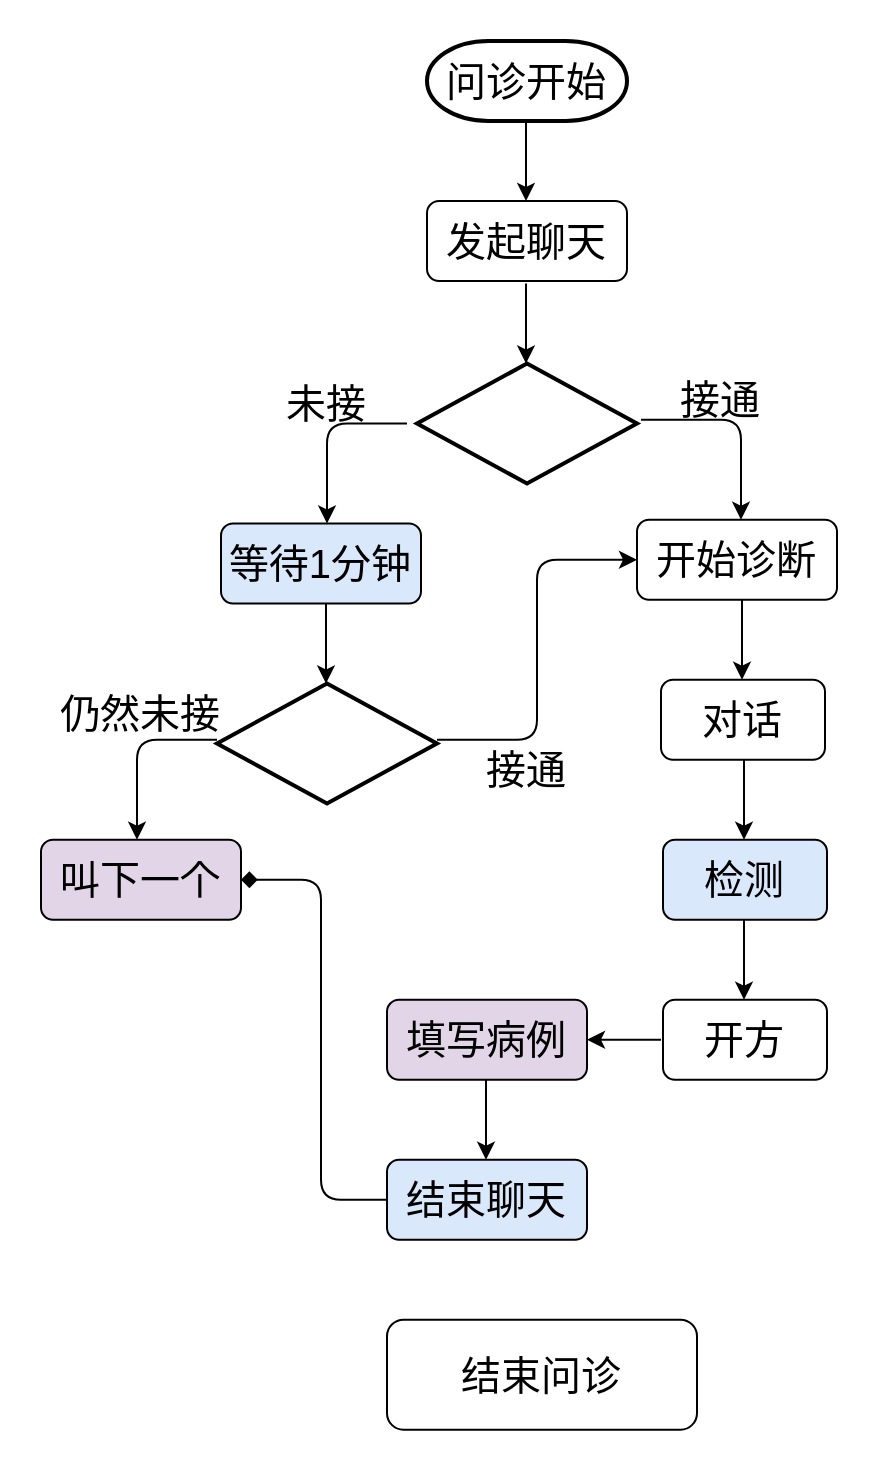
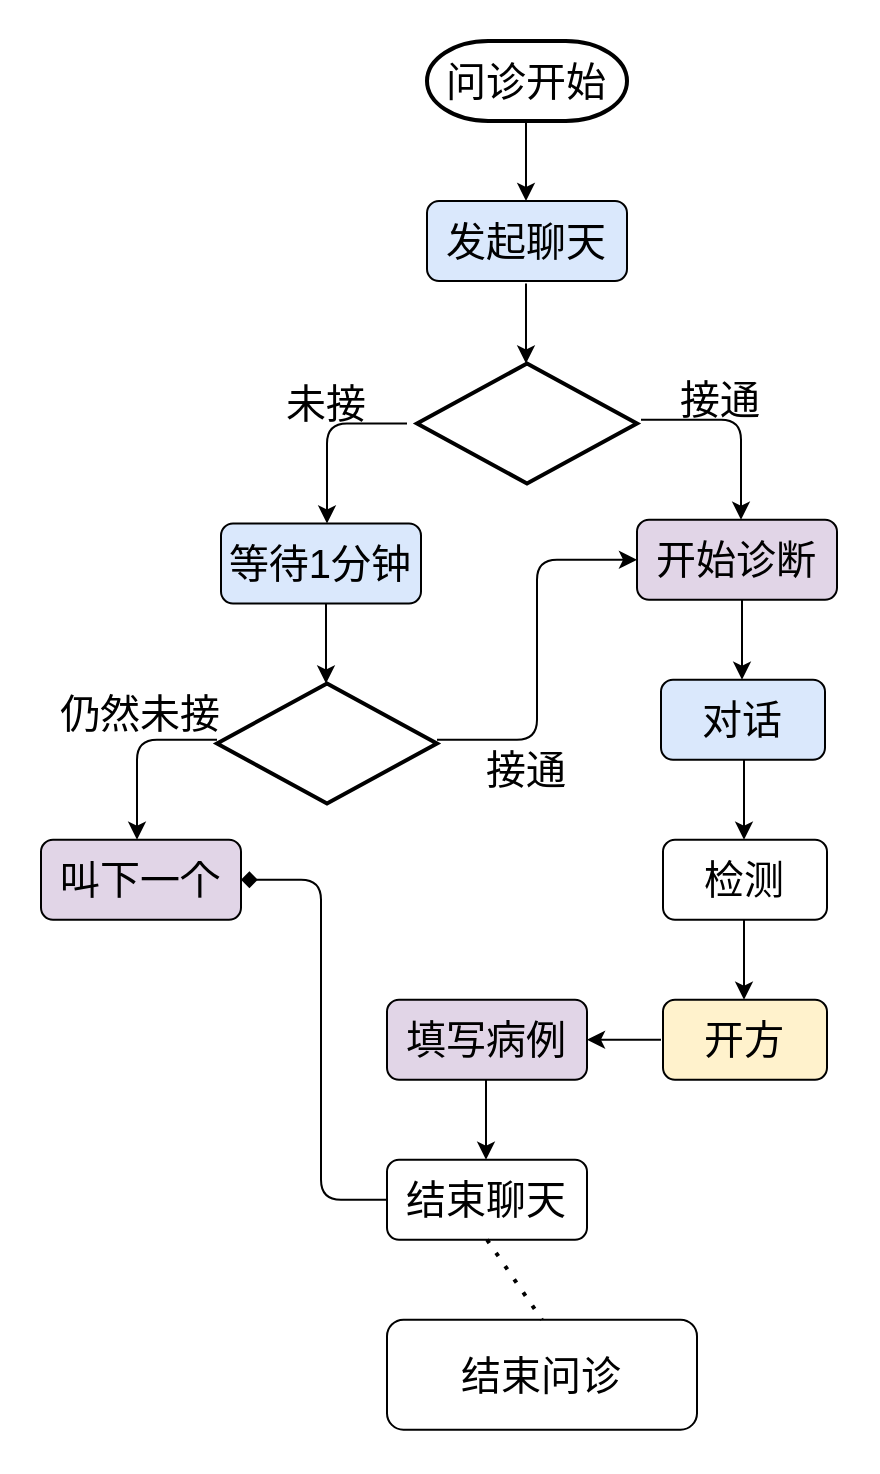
node "发起聊天": fillcolor #ffffff -> #dae8fc
node "开始诊断": fillcolor #ffffff -> #e1d5e7
node "对话": fillcolor #ffffff -> #dae8fc
node "检测": fillcolor #dae8fc -> #ffffff
node "开方": fillcolor #ffffff -> #fff2cc
node "结束聊天": fillcolor #dae8fc -> #ffffff
edge "结束聊天" -- "结束问诊": added
